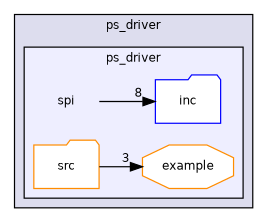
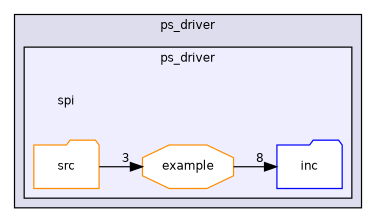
edge "spi" -> "inc": now "example" -> "inc"
